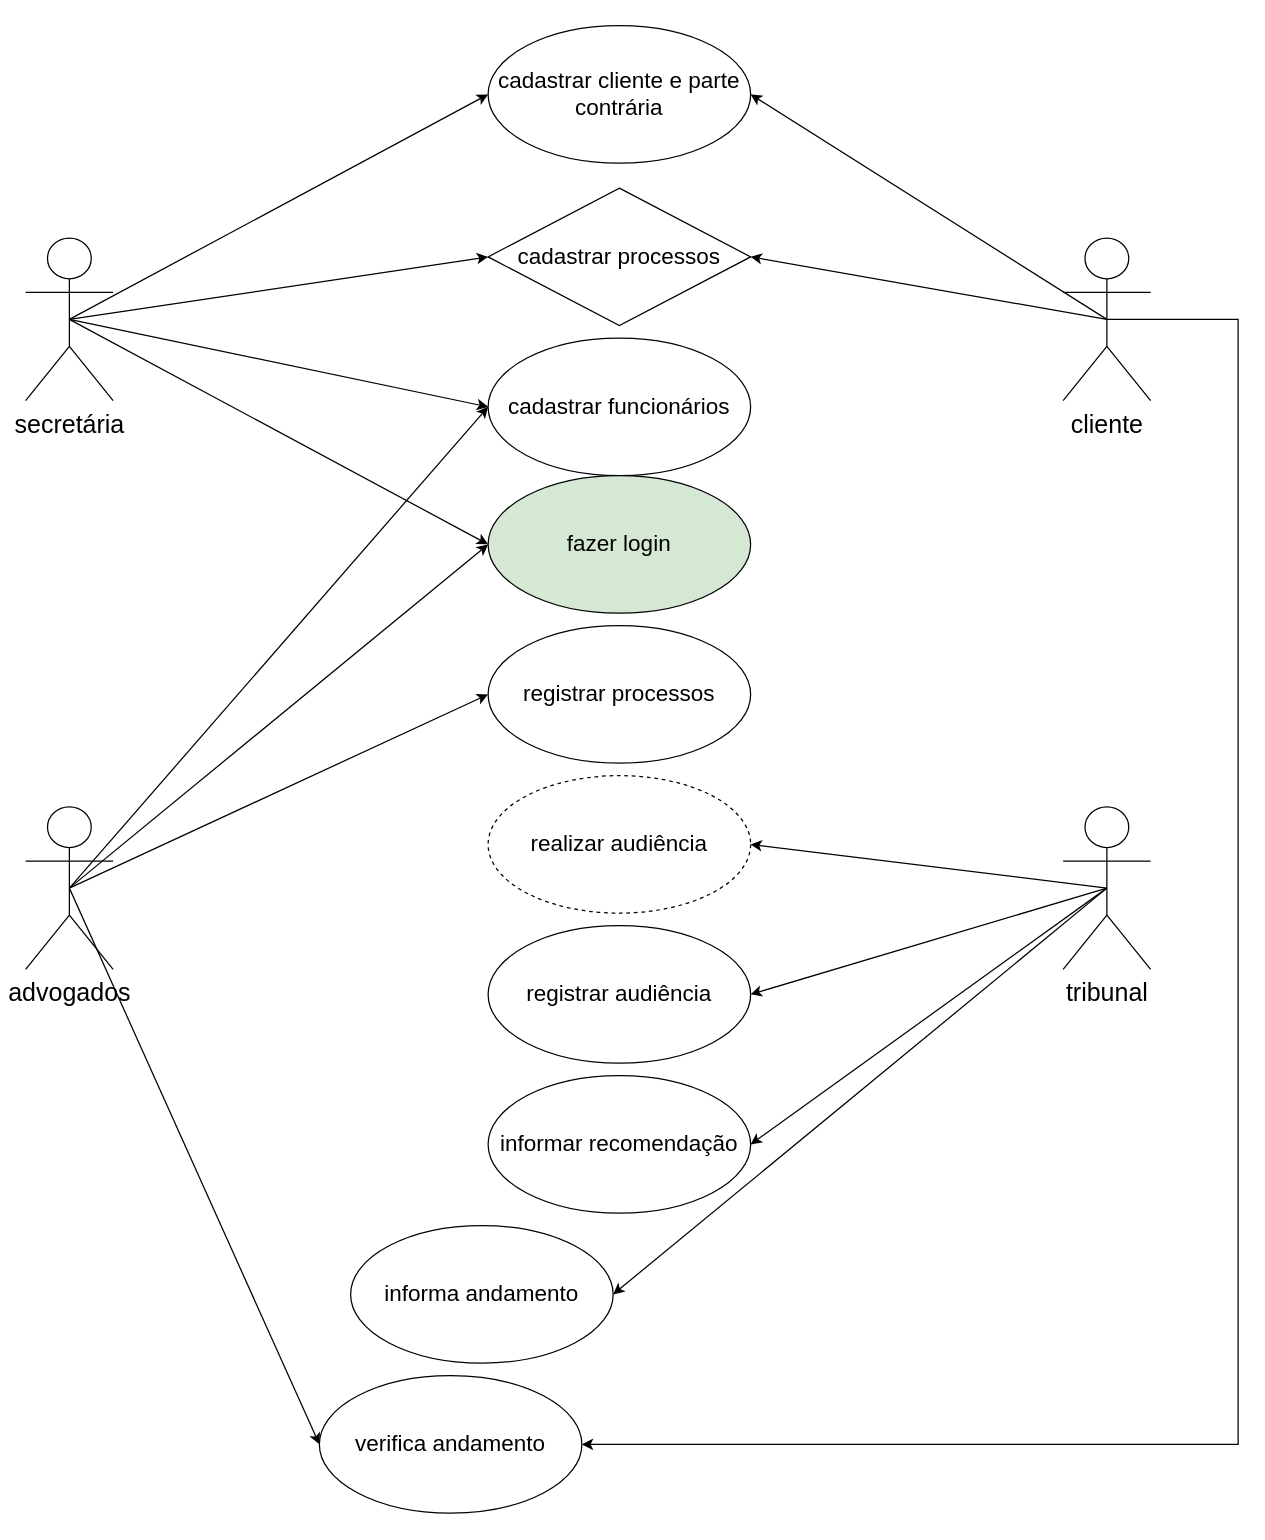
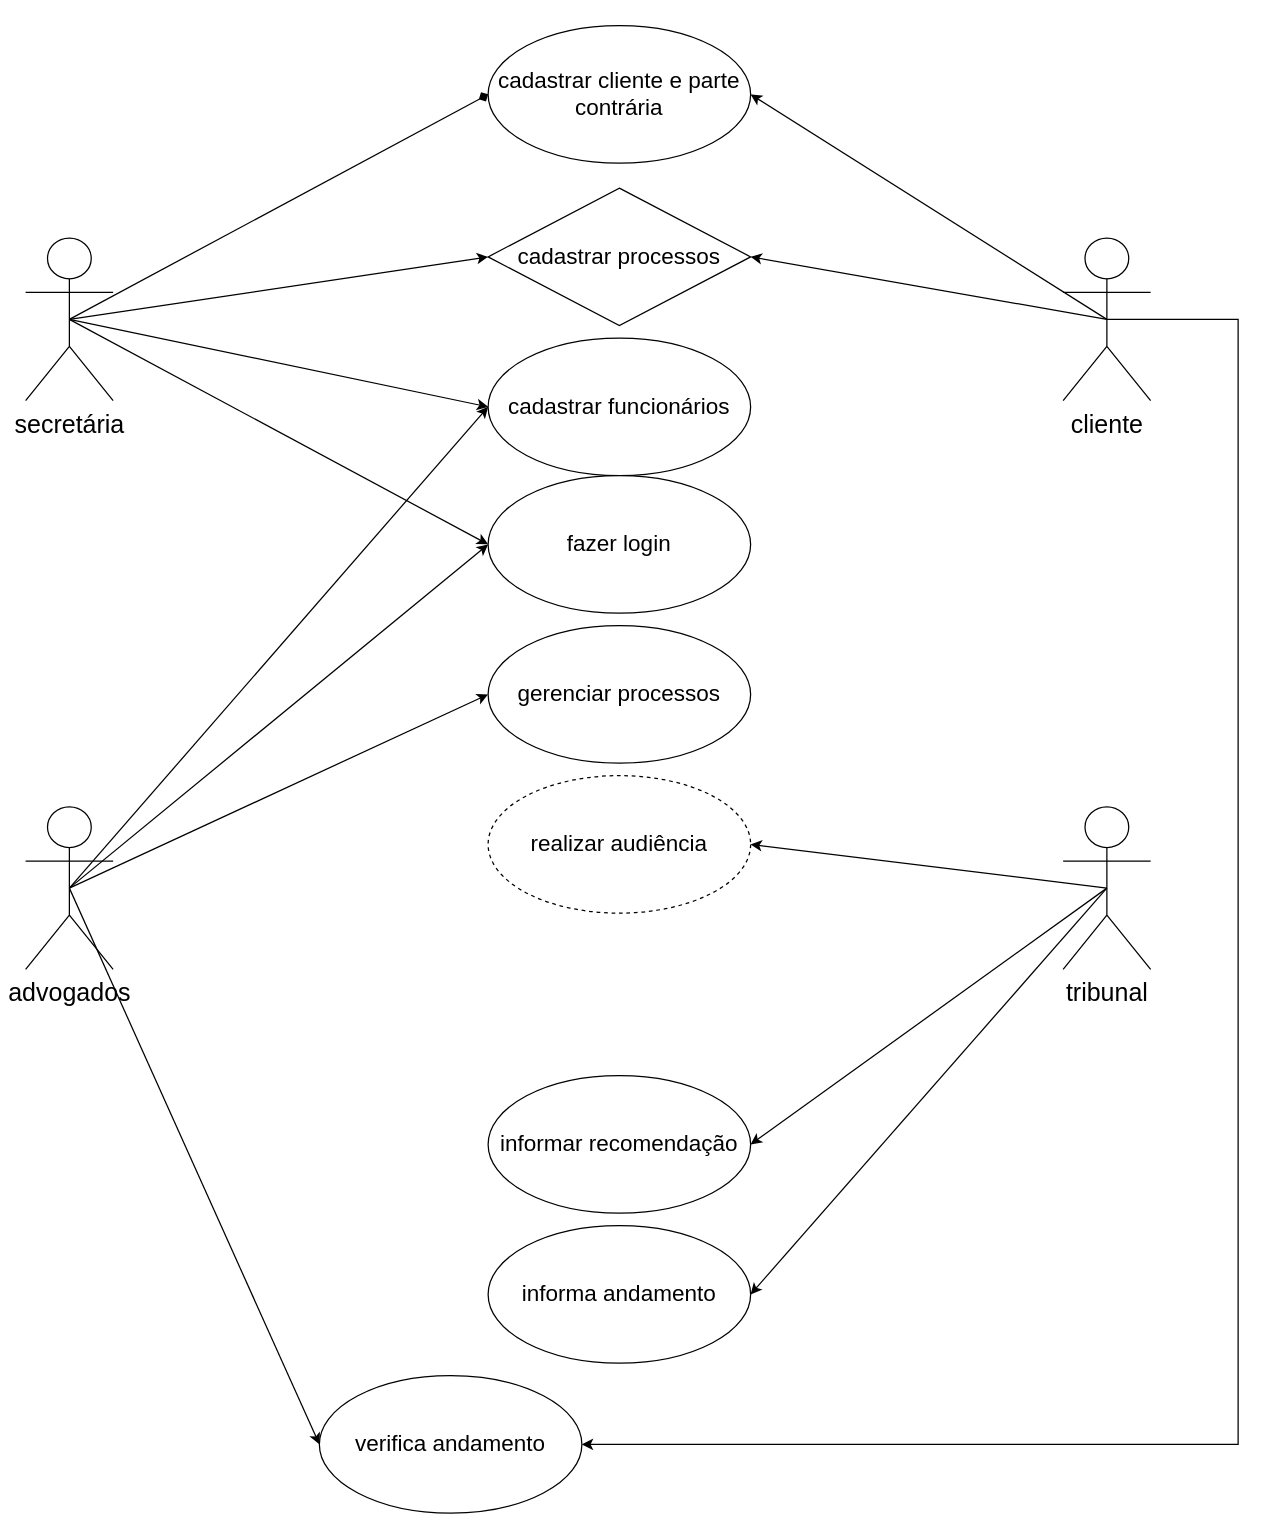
edge "secretária" -> "cadastrar cliente e parte contrária": arrowhead classic -> diamond
node "fazer login": fillcolor #d5e8d4 -> #ffffff
node "registrar processos": label "registrar processos" -> "gerenciar processos"
edge "tribunal" -> "registrar audiência": removed
node "registrar audiência": removed
node "informa andamento": moved (482, 1294) -> (619, 1294)
